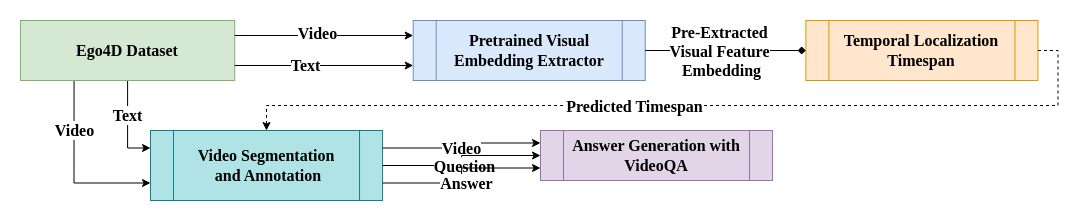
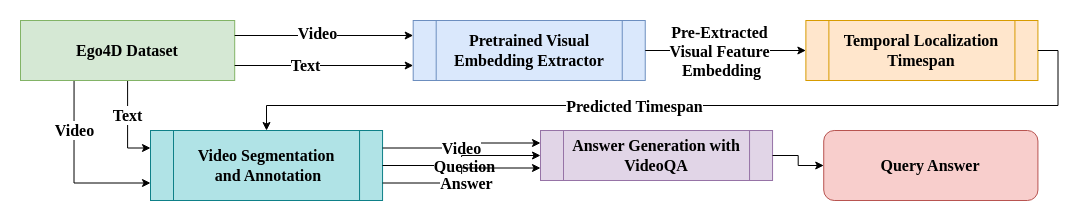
edge "Pretrained Visual Embedding Extractor" -> "Temporal Localization Timespan": arrowhead diamond -> classic
edge "Temporal Localization Timespan" -> "Video Segmentation and Annotation": style dashed -> solid
edge "Answer Generation with VideoQA" -> "Query Answer": added
node "Query Answer": added
